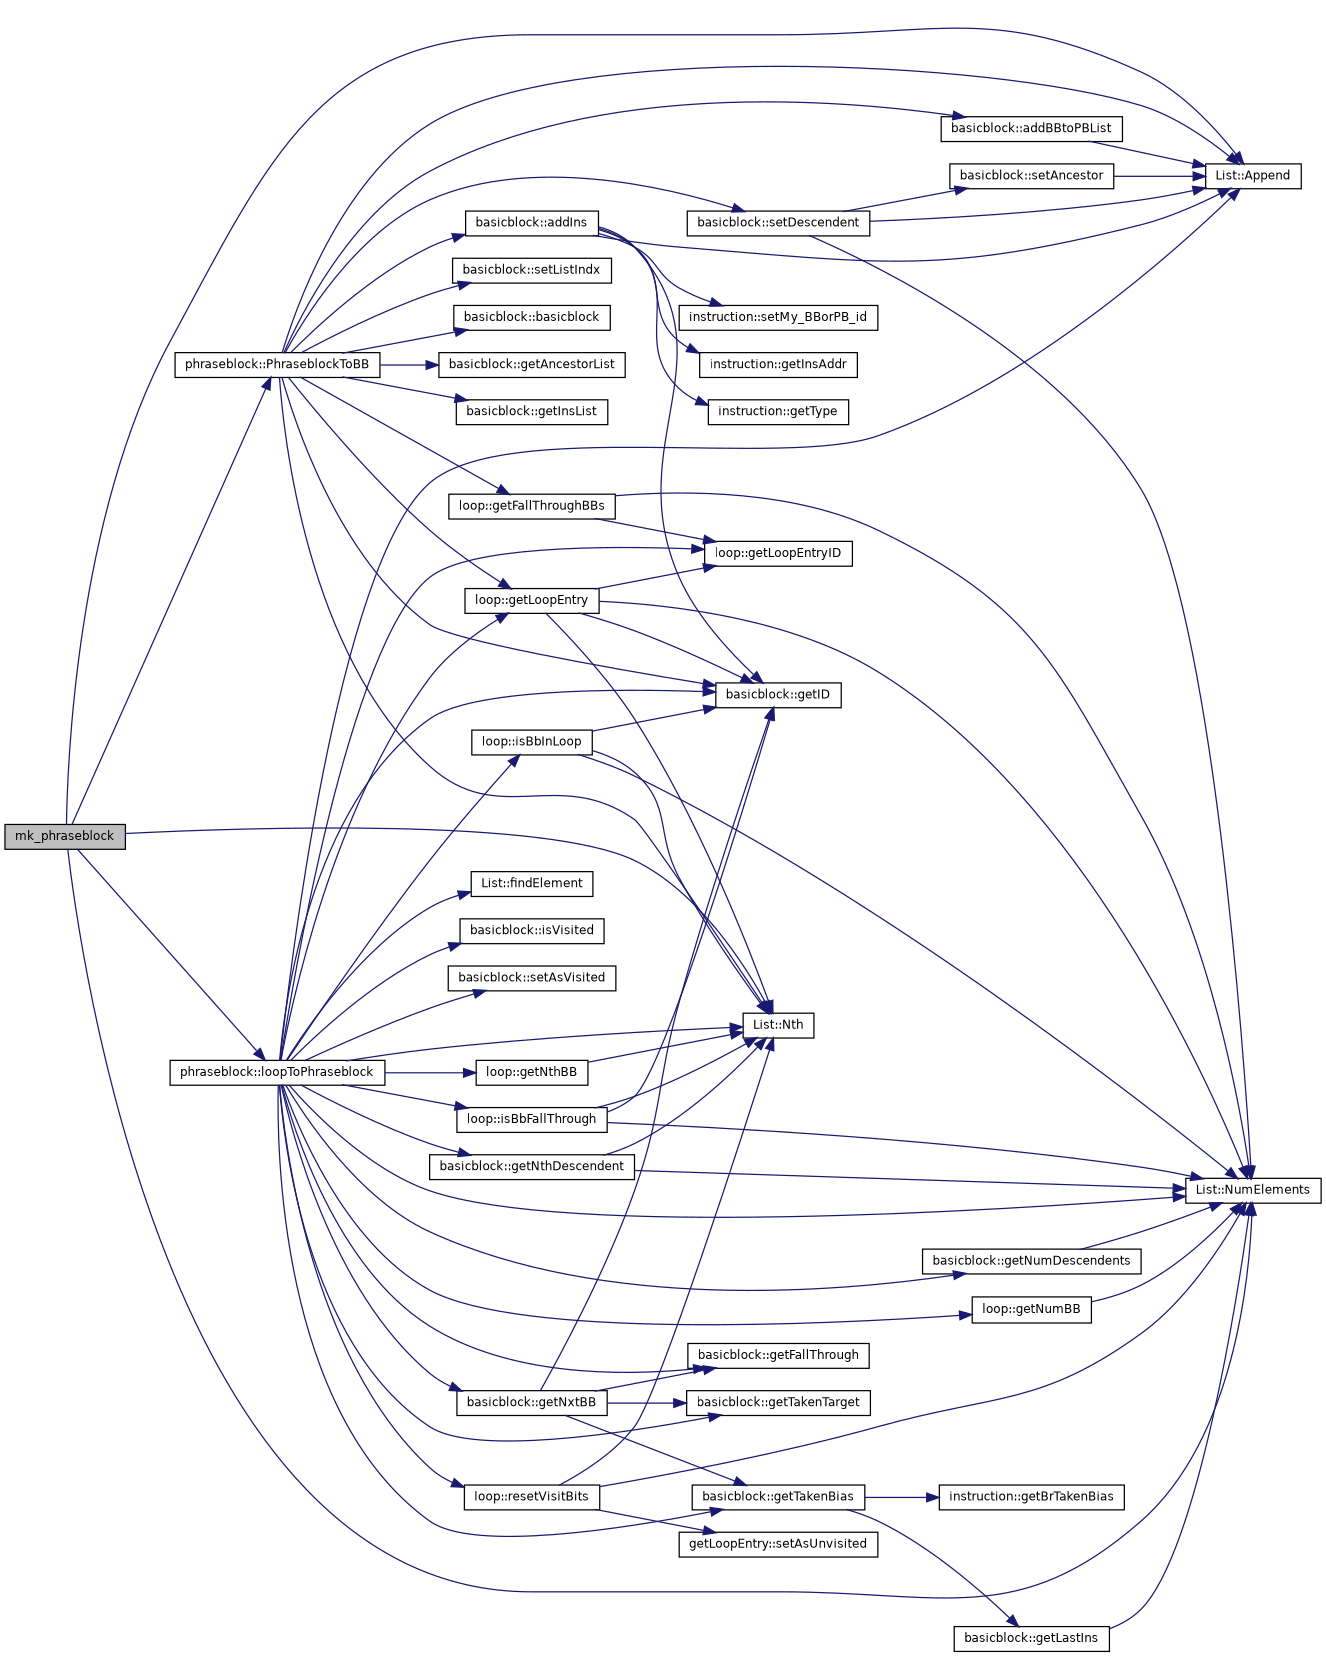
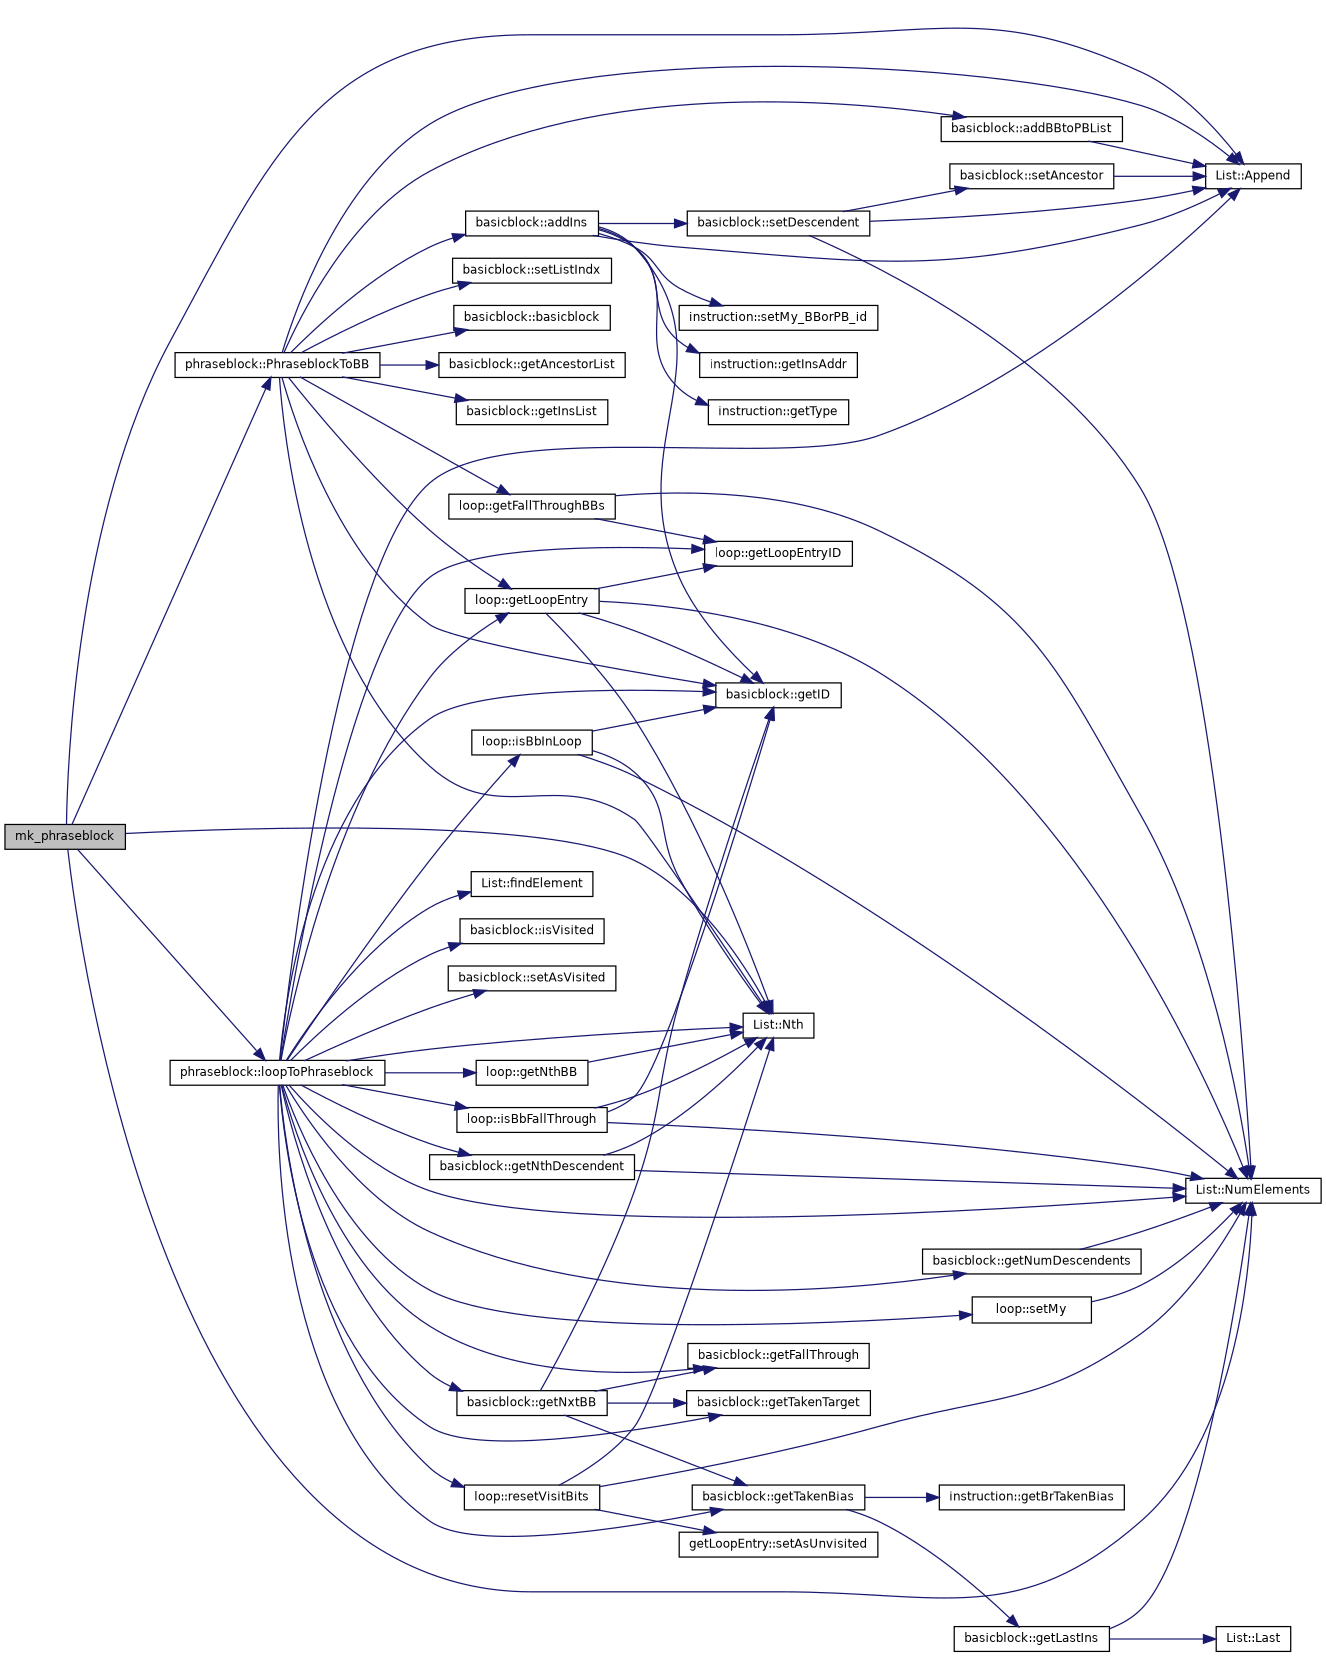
edge "phraseblock::PhraseblockToBB" -> "basicblock::setDescendent": now "basicblock::addIns" -> "basicblock::setDescendent"
node "loop::getNumBB": label "loop::getNumBB" -> "loop::setMy"
node "List::Last": added
